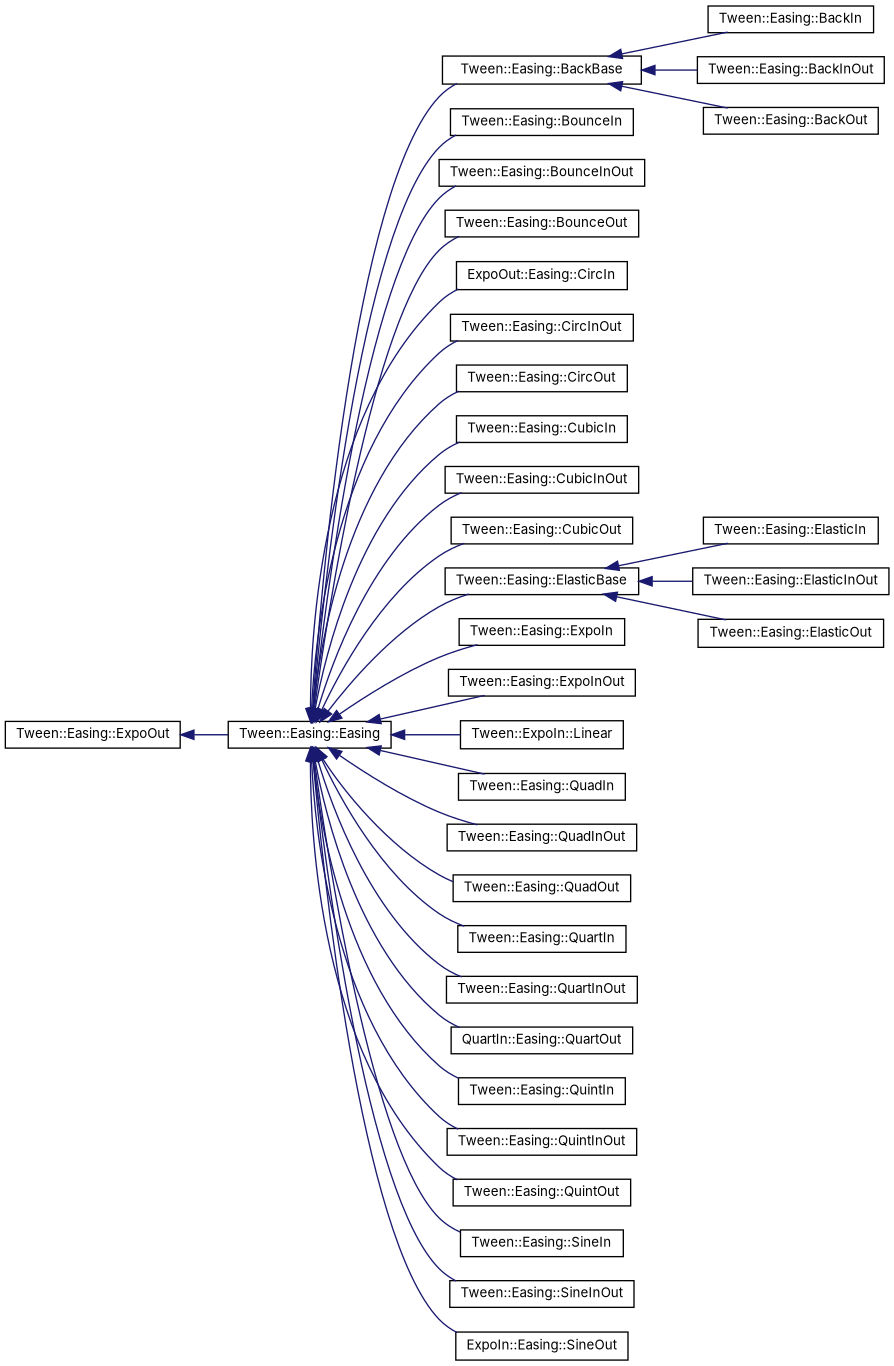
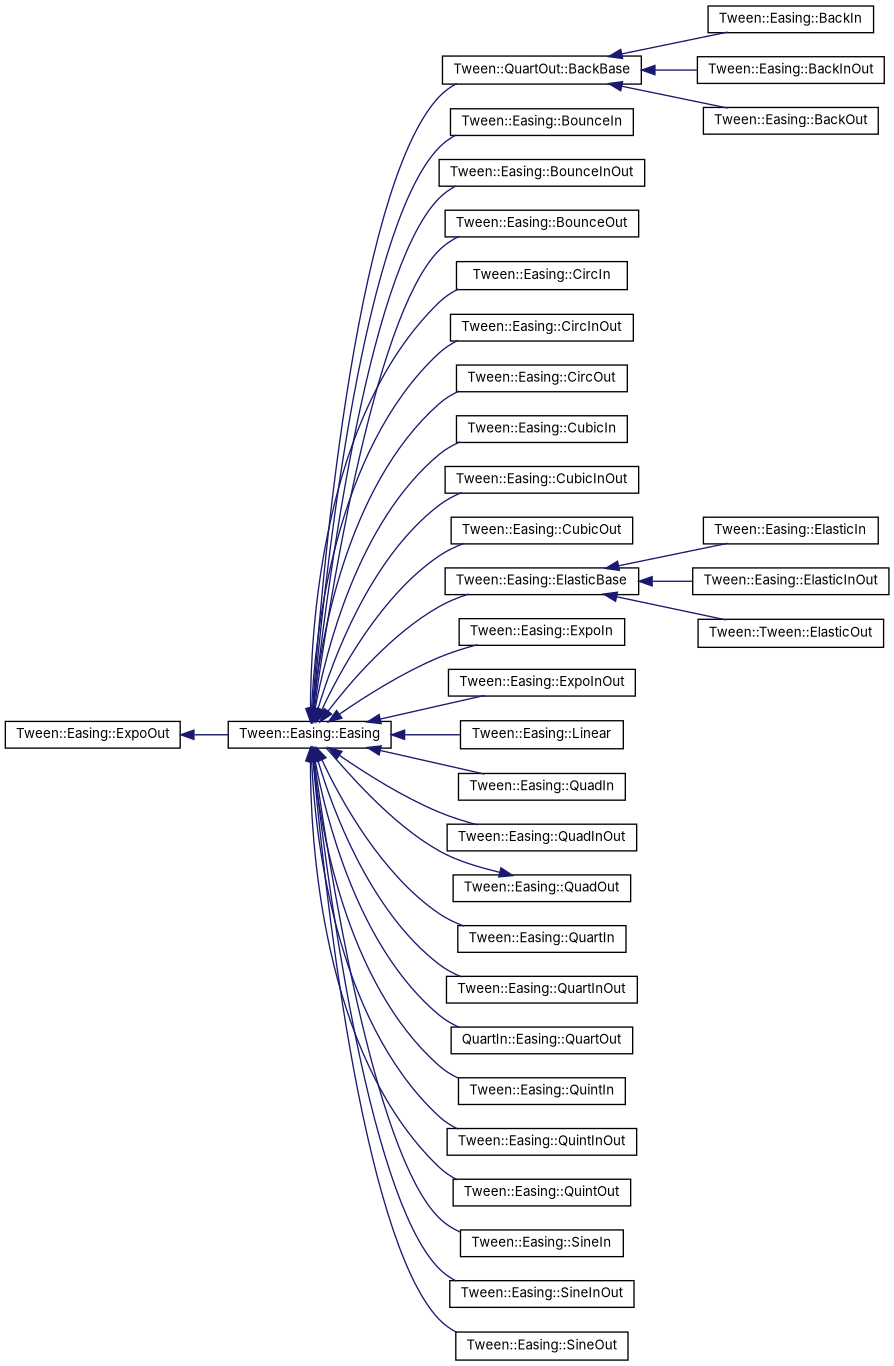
node "Tween::Easing::BackBase": label "Tween::Easing::BackBase" -> "Tween::QuartOut::BackBase"
node "ExpoOut::Easing::CircIn": label "ExpoOut::Easing::CircIn" -> "Tween::Easing::CircIn"
node "Tween::Easing::ElasticOut": label "Tween::Easing::ElasticOut" -> "Tween::Tween::ElasticOut"
node "Tween::ExpoIn::Linear": label "Tween::ExpoIn::Linear" -> "Tween::Easing::Linear"
edge "Tween::Easing::QuadOut" -> "Tween::Easing::Easing": reversed
node "ExpoIn::Easing::SineOut": label "ExpoIn::Easing::SineOut" -> "Tween::Easing::SineOut"
